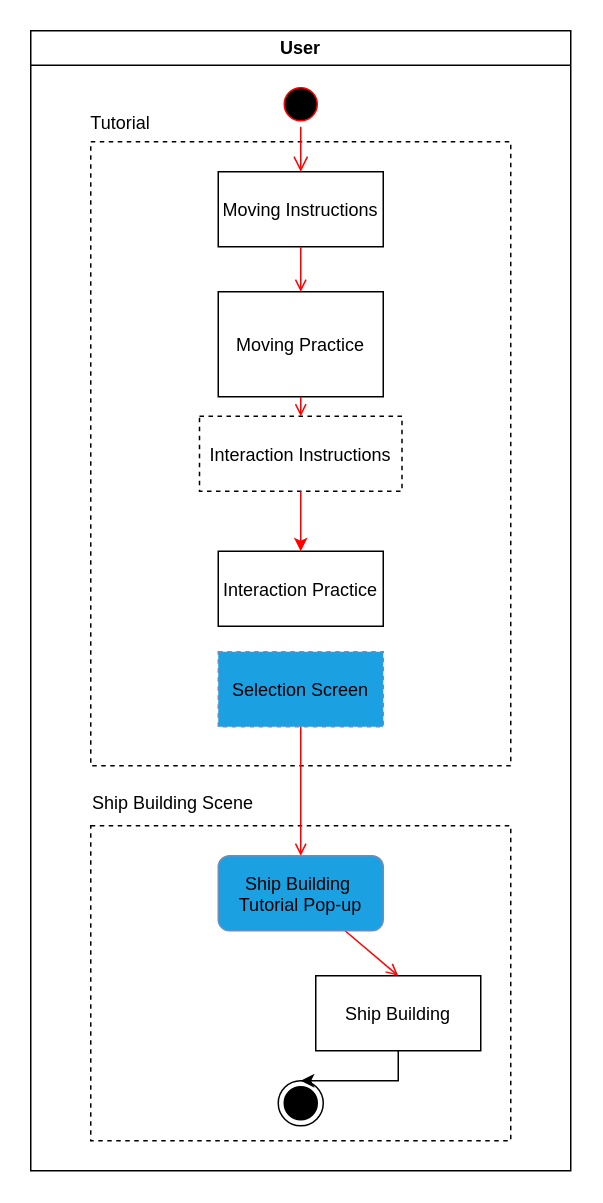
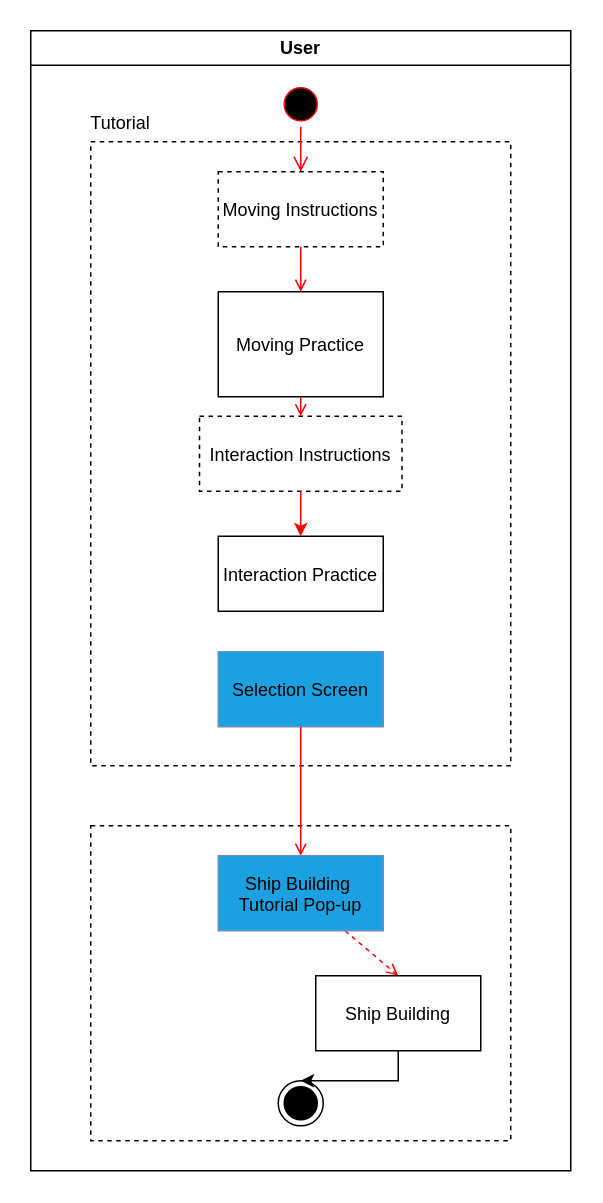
node "Moving Instructions": style solid -> dashed
node "Interaction Practice": moved (301, 589) -> (301, 574)
node "Selection Screen": style dashed -> solid
node "Ship Building Scene": removed
node "Ship Building Tutorial Pop-up": shape rounded rectangle -> rectangle
edge "Ship Building Tutorial Pop-up" -> "Ship Building": style solid -> dashed
